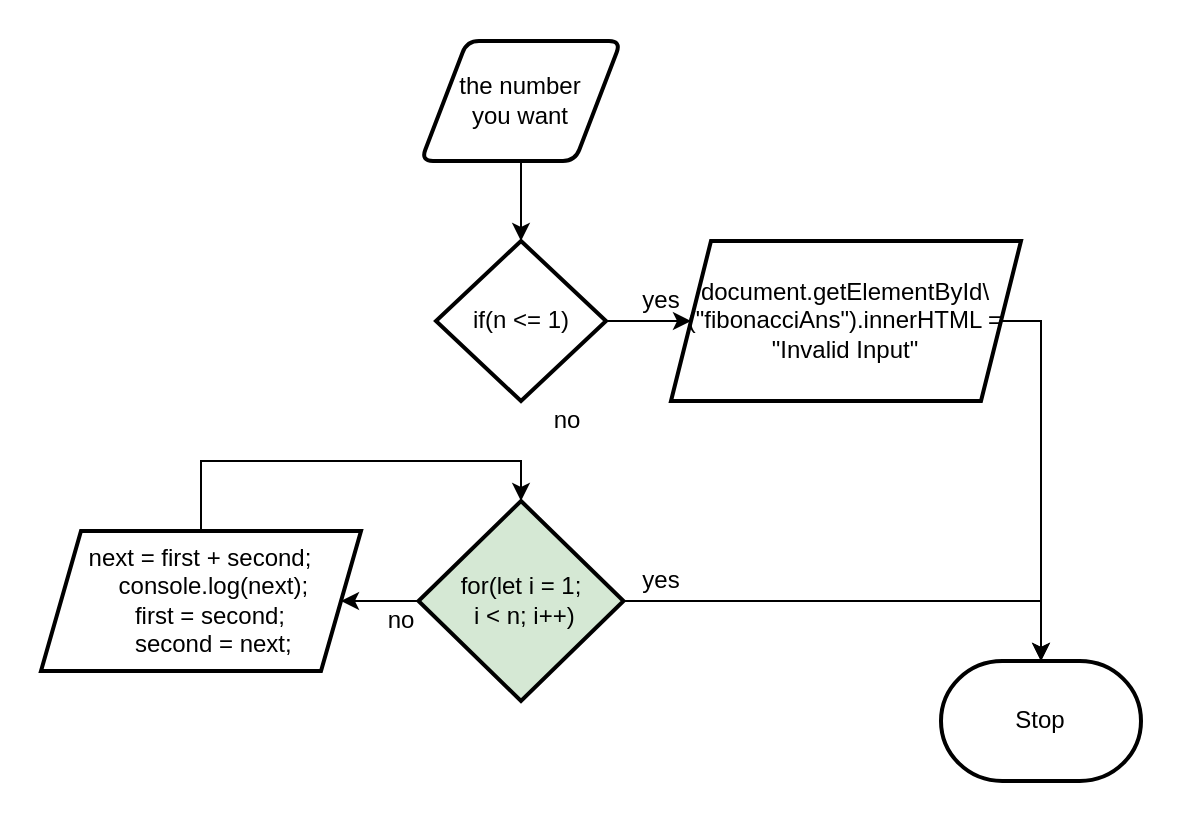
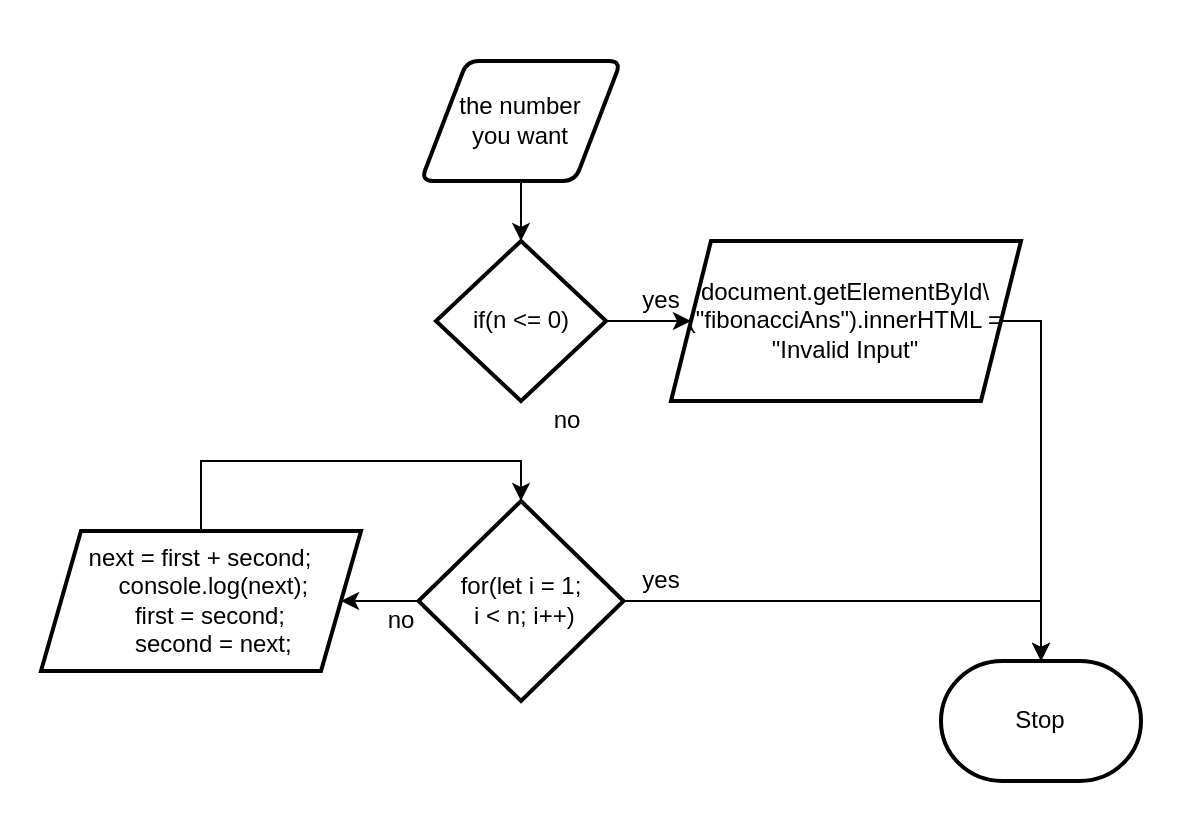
node "the number you want": moved (521, 101) -> (521, 121)
node "if(n <= 1)": label "if(n <= 1)" -> "if(n <= 0)"
node "for(let i = 1; i < n; i++)": fillcolor #d5e8d4 -> #ffffff
